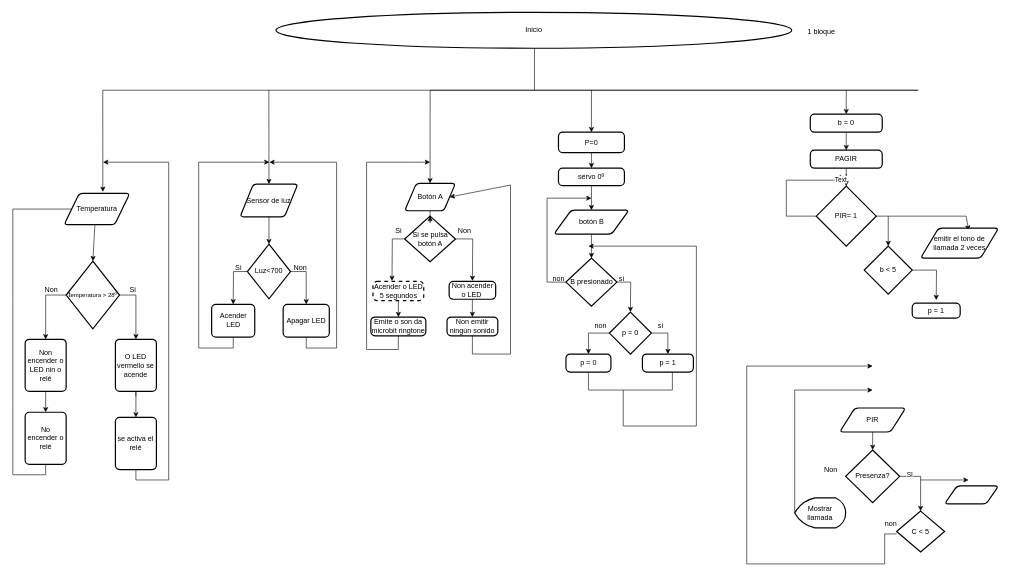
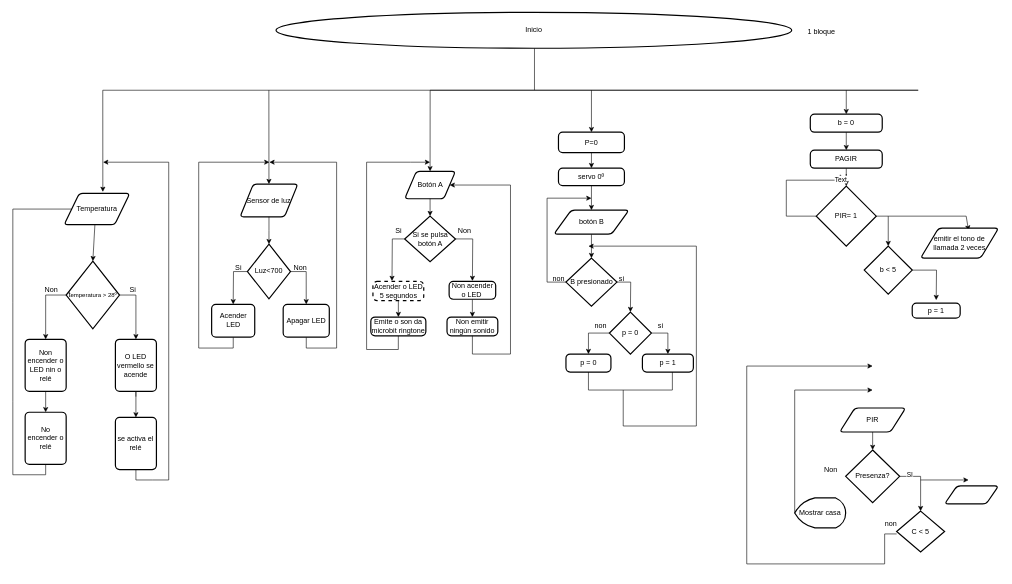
node "Botón A": moved (430, 197) -> (430, 185)
node "Mostrar llamada": label "Mostrar llamada" -> "Mostrar casa"
